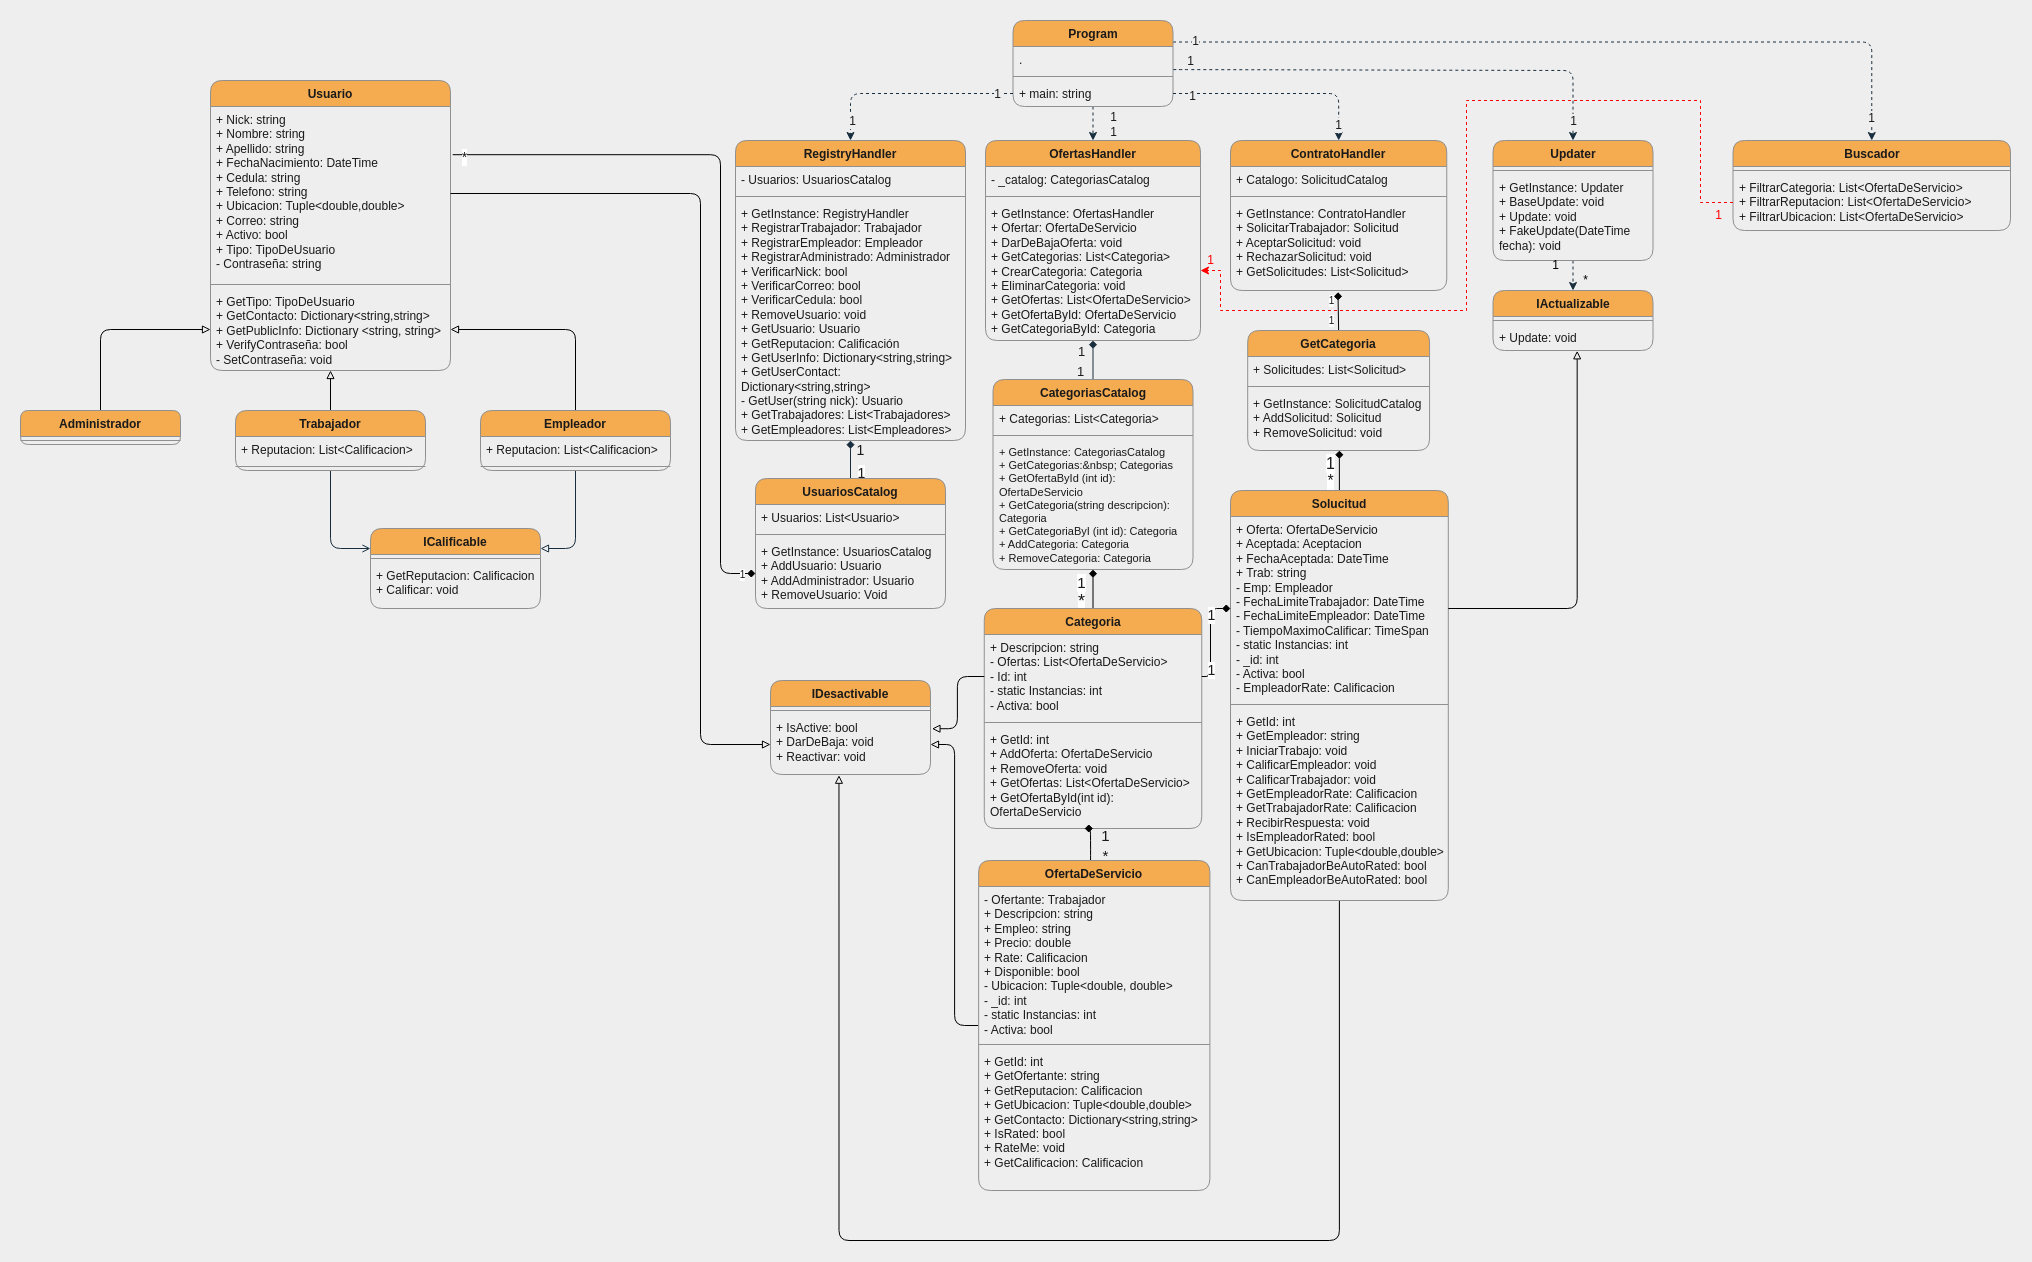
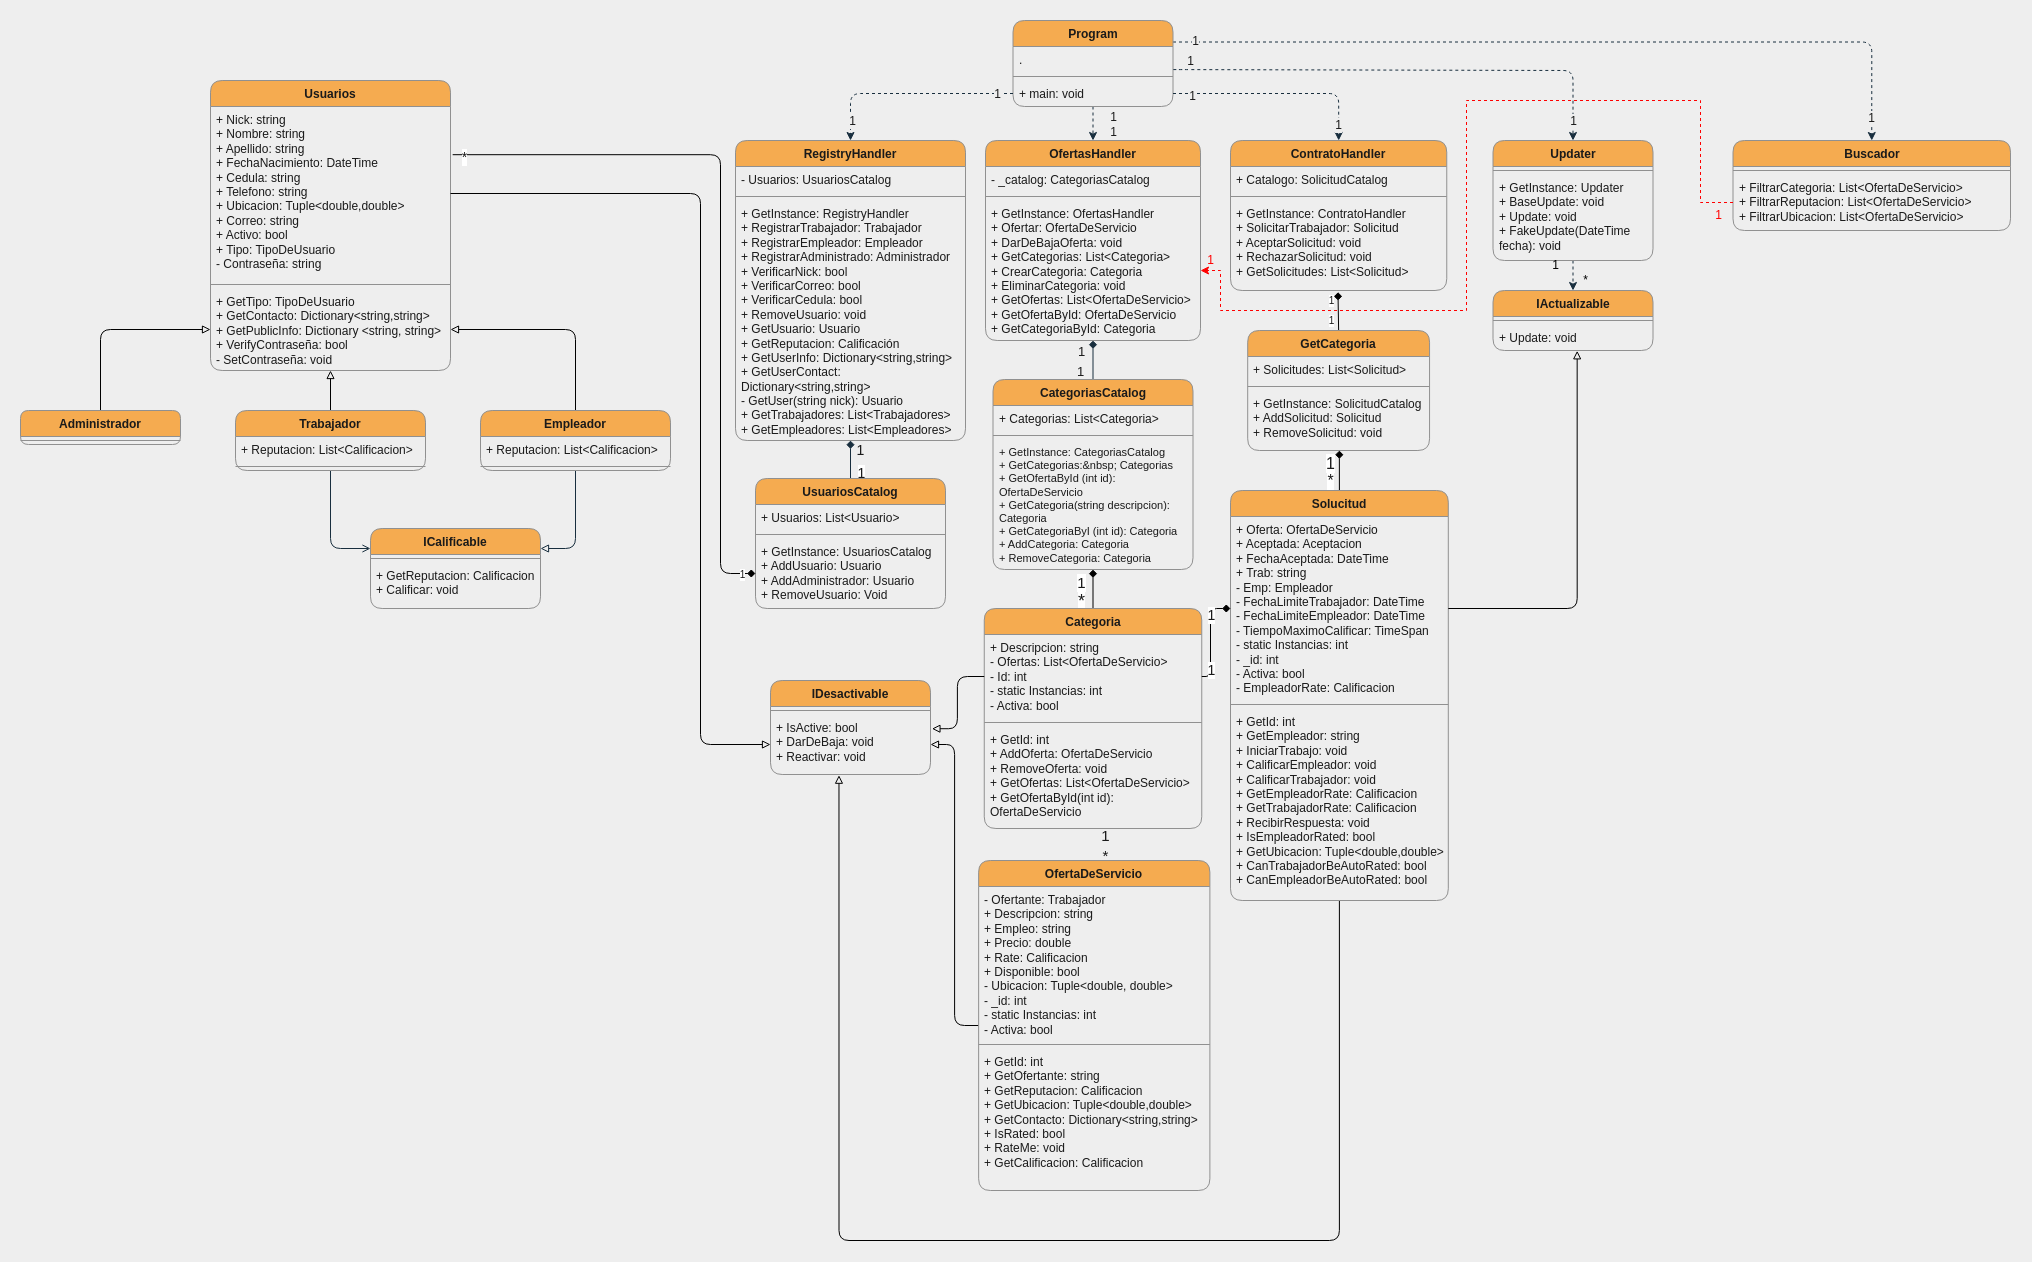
node "Usuario": label "Usuario" -> "Usuarios"
node "+ main: string": label "+ main: string" -> "+ main: void"
edge "OfertaDeServicio" -> "Categoria": removed
